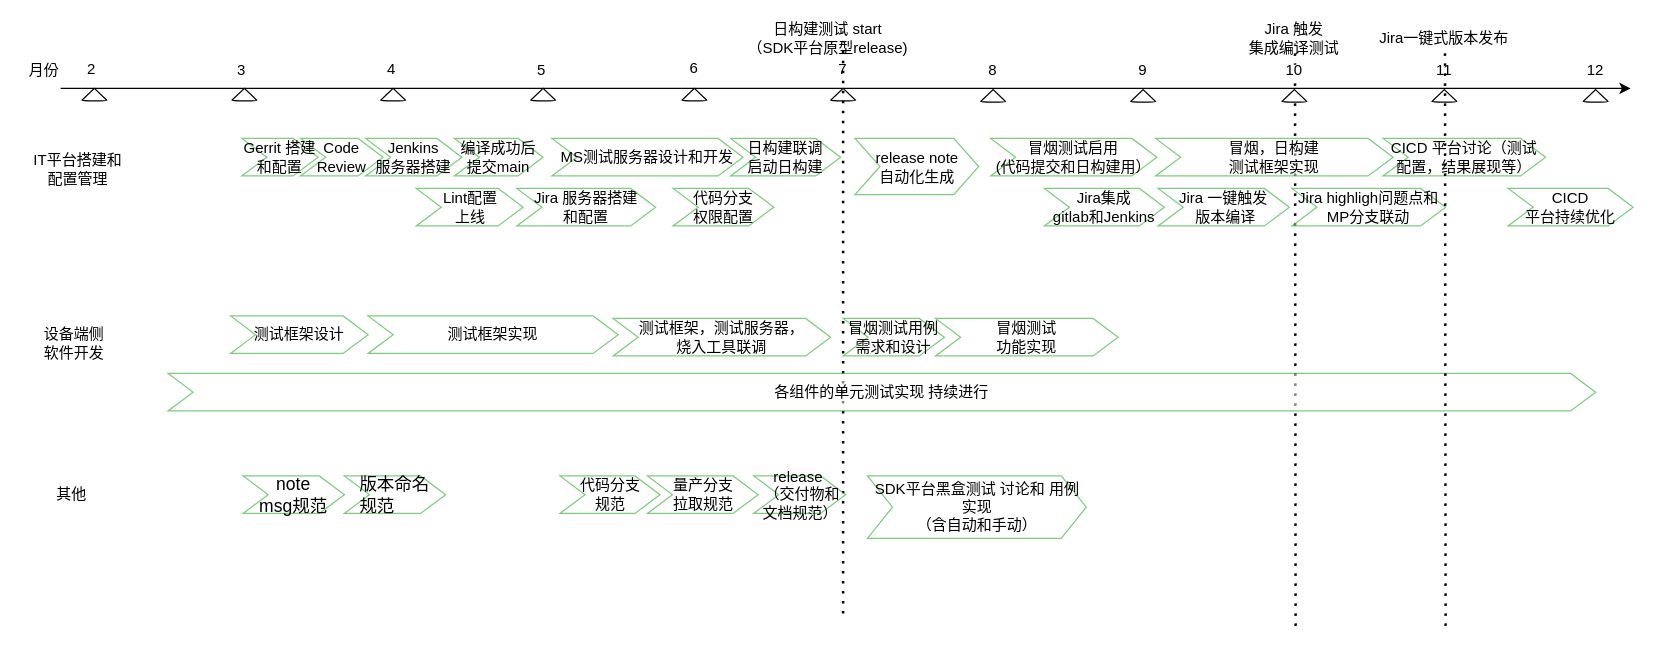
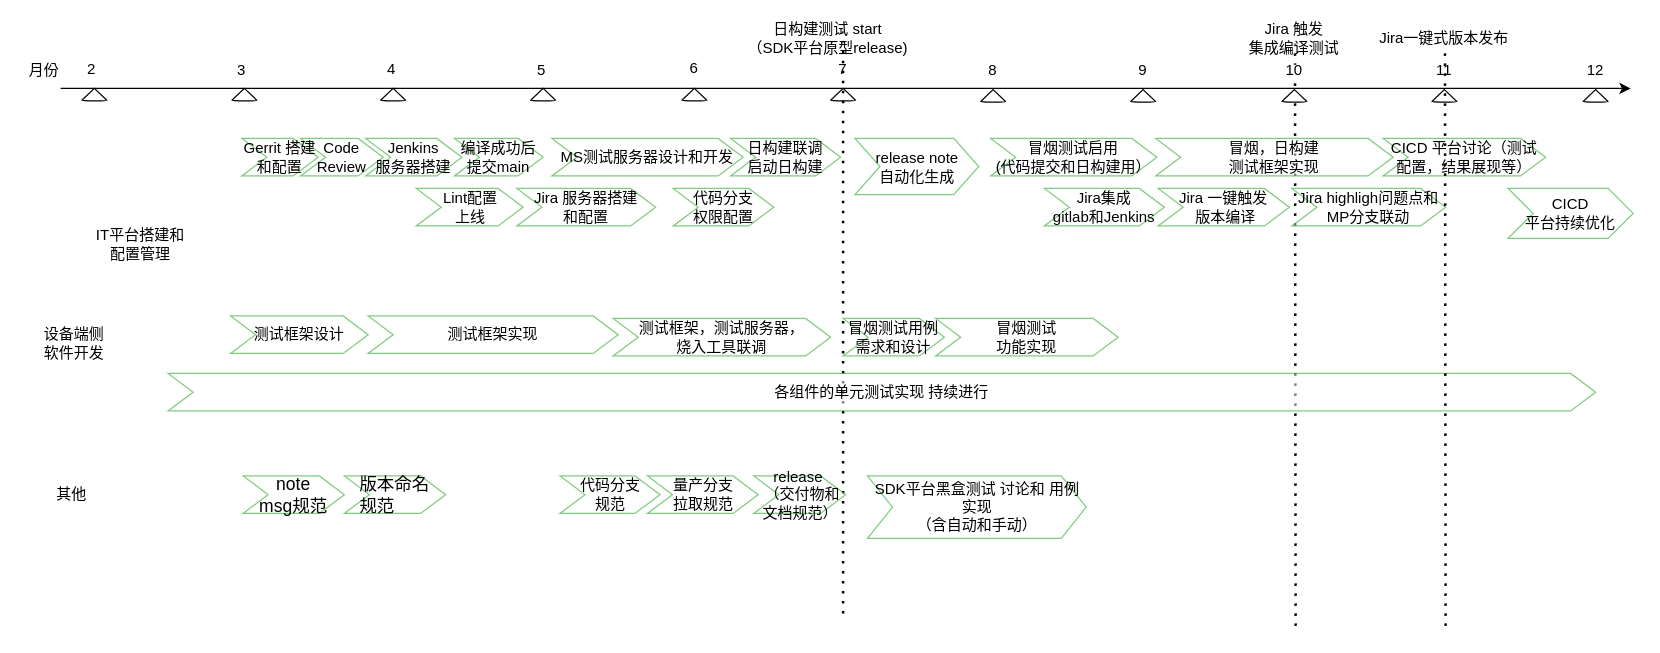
node "IT平台搭建和 配置管理": moved (78, 169) -> (141, 244)
node "CICD 平台持续优化": size 125x38 -> 125x50
